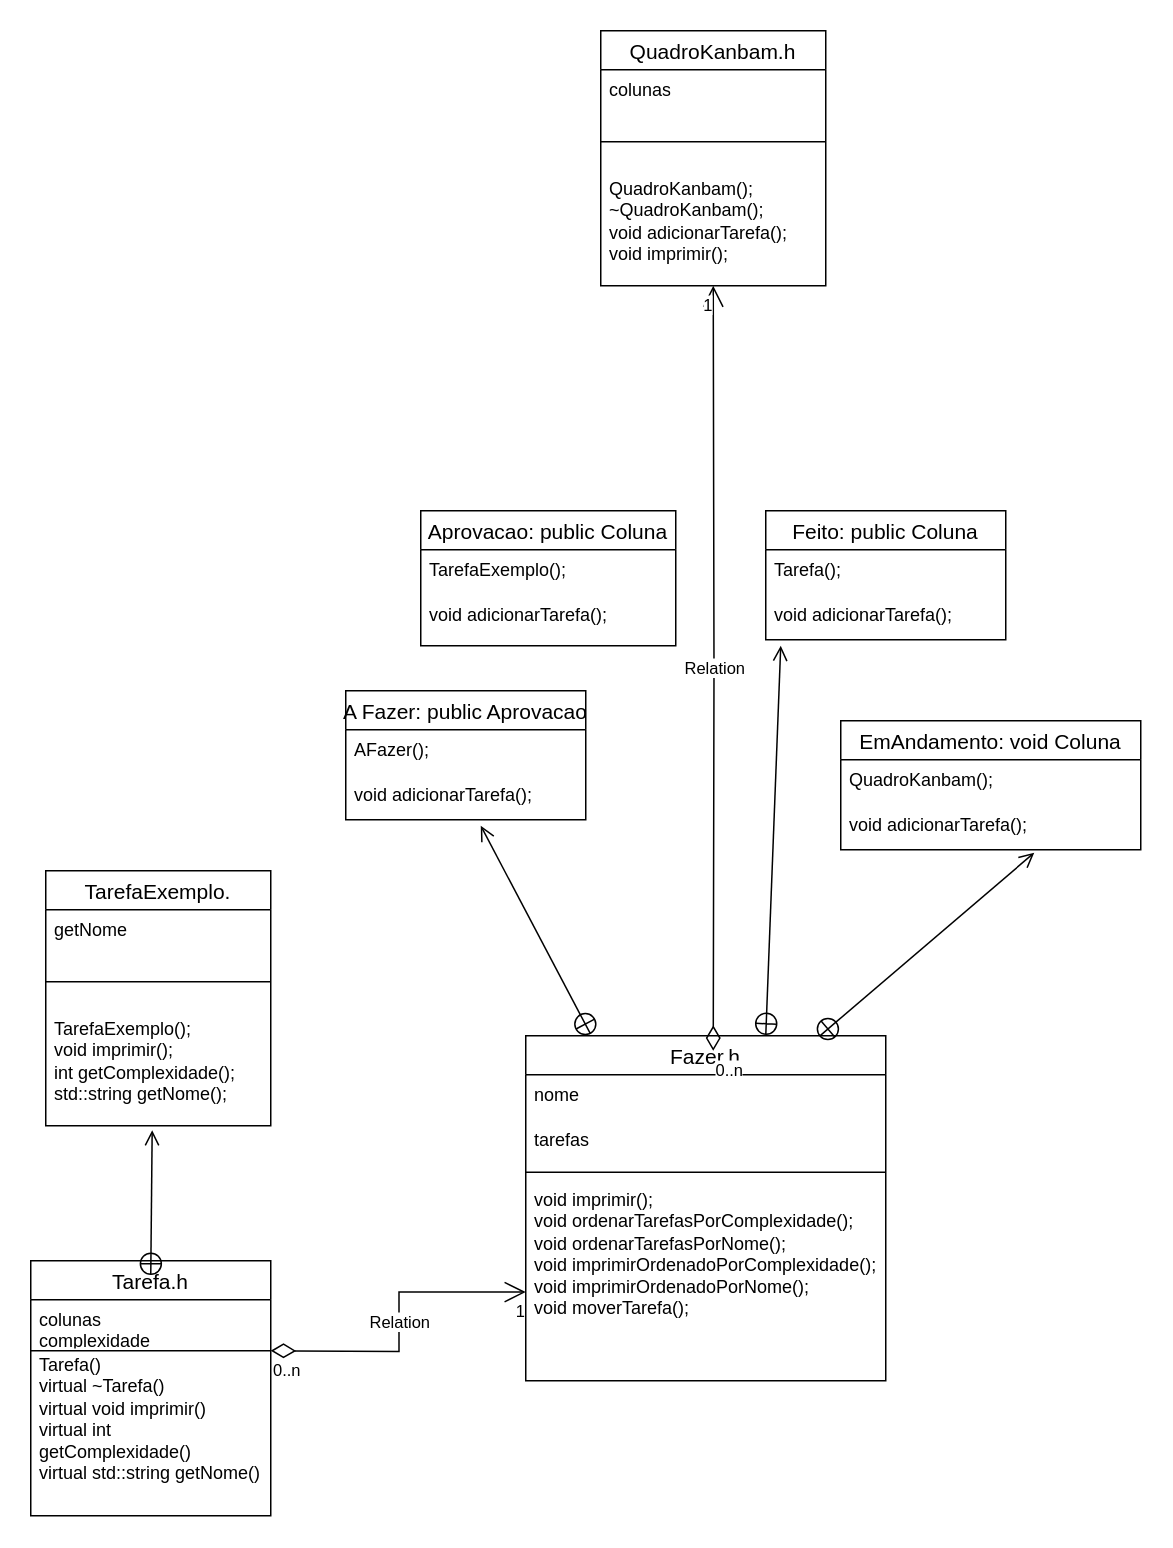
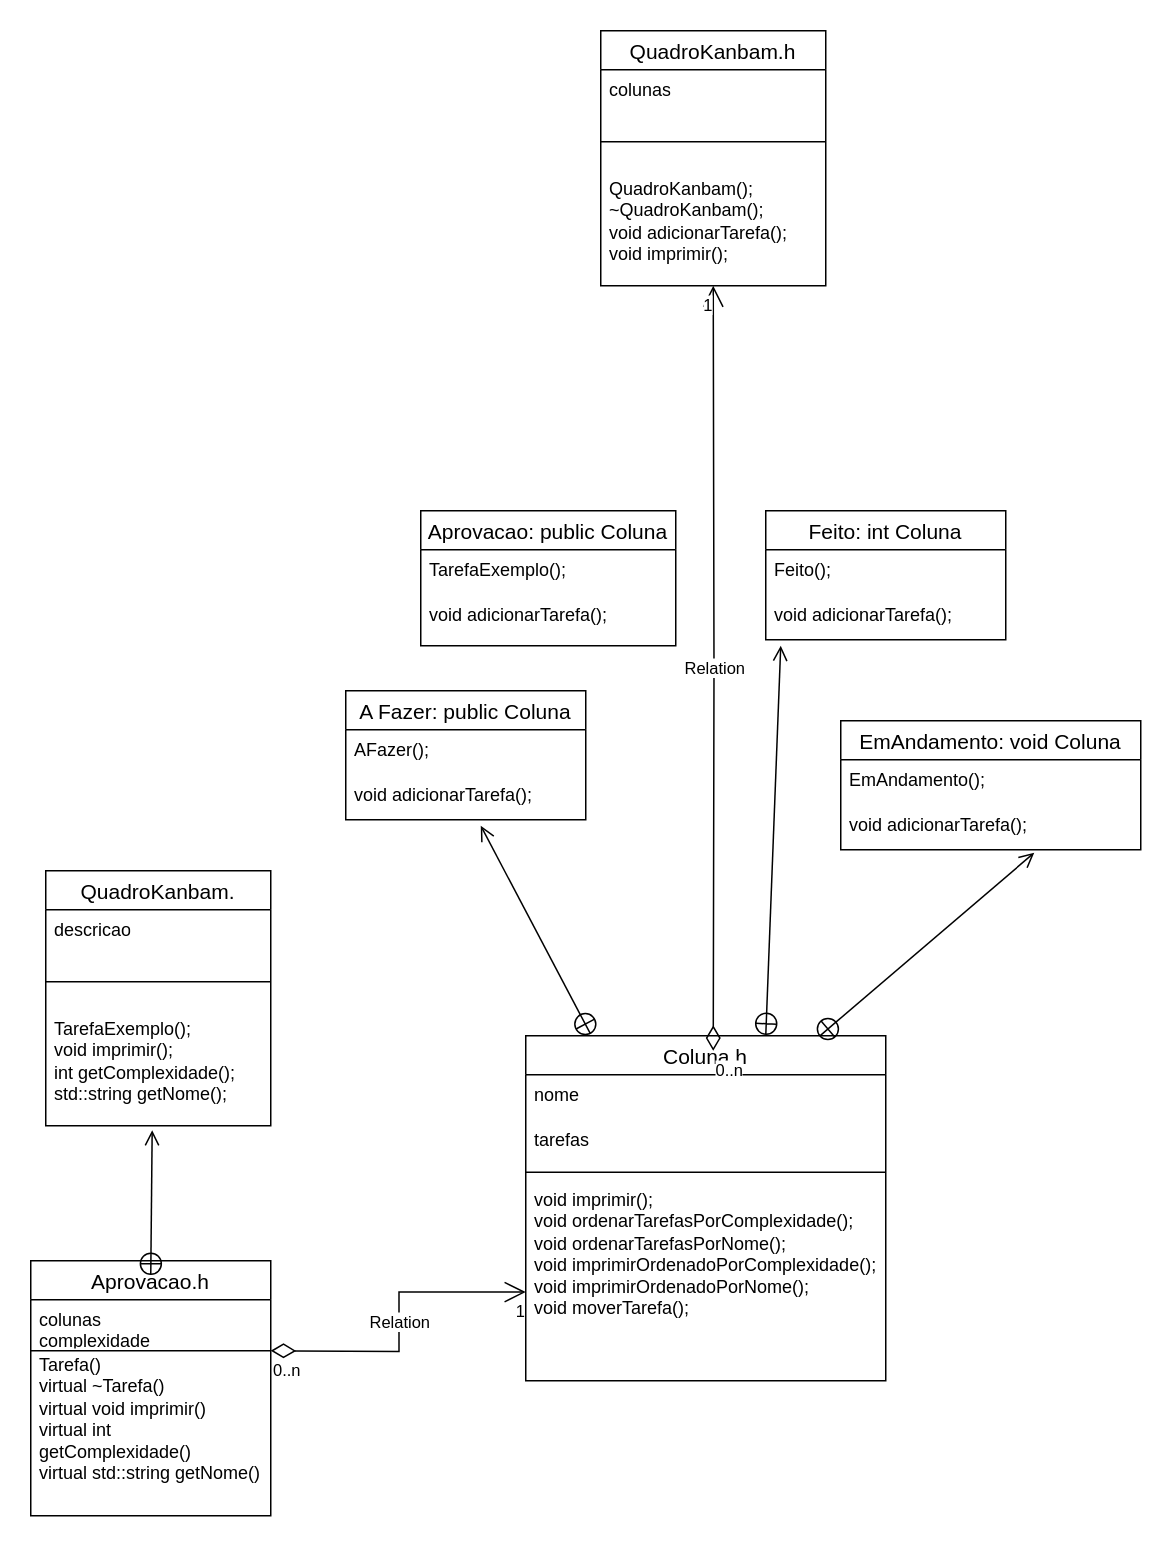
node "Feito: public Coluna": label "Feito: public Coluna" -> "Feito: int Coluna"
node "Tarefa();": label "Tarefa();" -> "Feito();"
node "A Fazer: public Aprovacao": label "A Fazer: public Aprovacao" -> "A Fazer: public Coluna"
node "QuadroKanbam();": label "QuadroKanbam();" -> "EmAndamento();"
node "TarefaExemplo.": label "TarefaExemplo." -> "QuadroKanbam."
node "getNome": label "getNome" -> "descricao"
node "Fazer.h": label "Fazer.h" -> "Coluna.h"
node "Tarefa.h": label "Tarefa.h" -> "Aprovacao.h"
